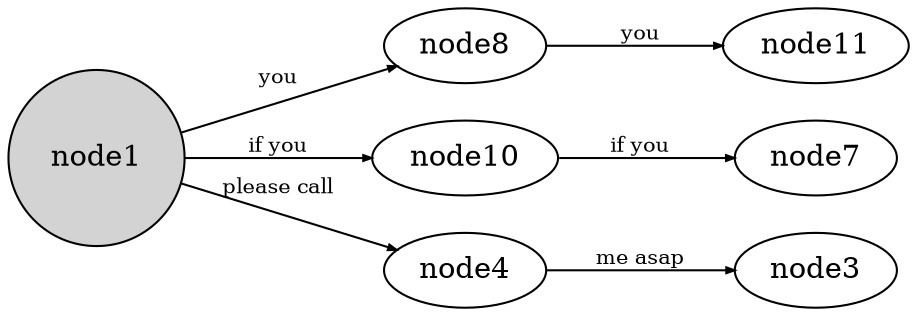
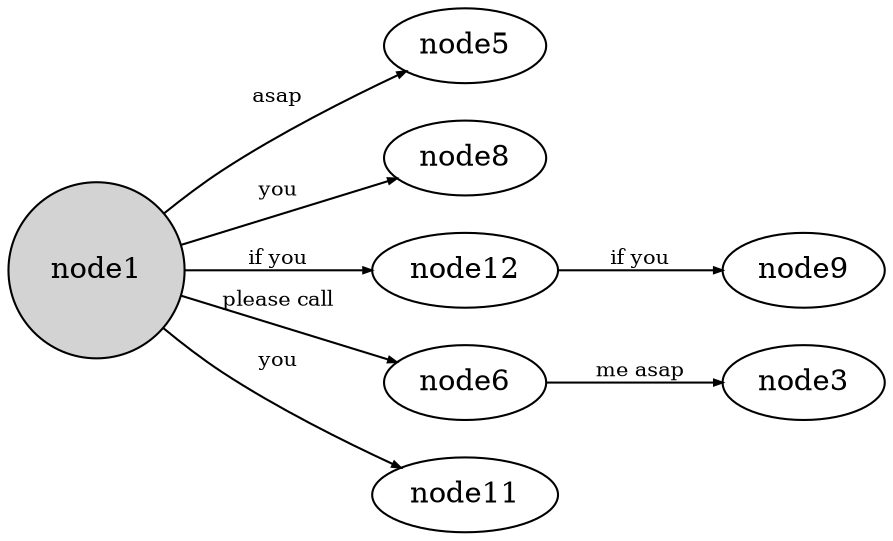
node "node5": added
edge "node8" -> "node11": now "node1" -> "node11"
node "node10": label "node10" -> "node12"
node "node7": label "node7" -> "node9"
node "node4": label "node4" -> "node6"
